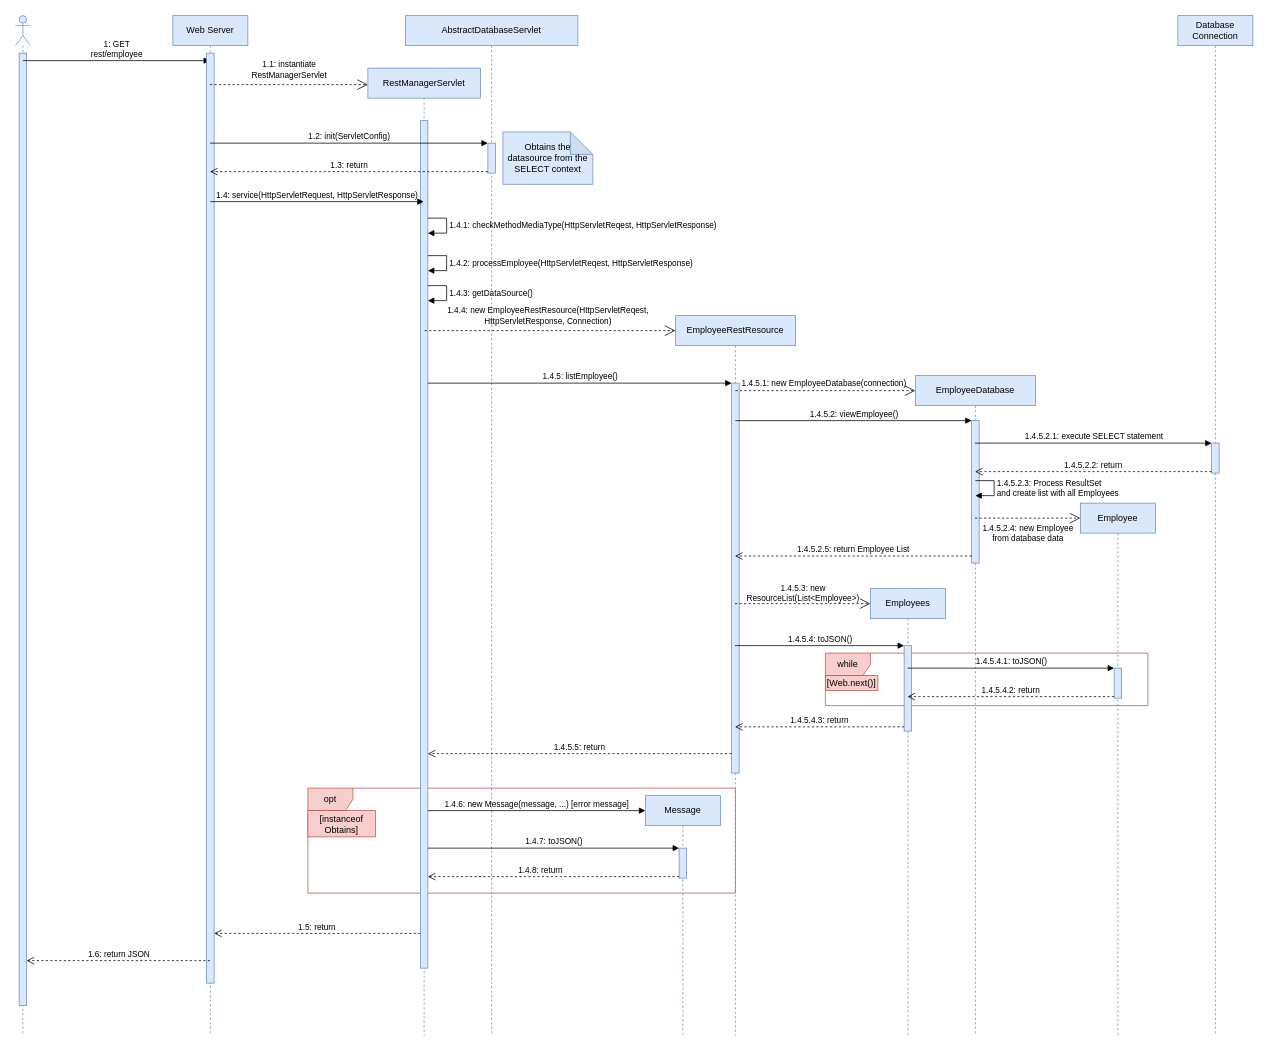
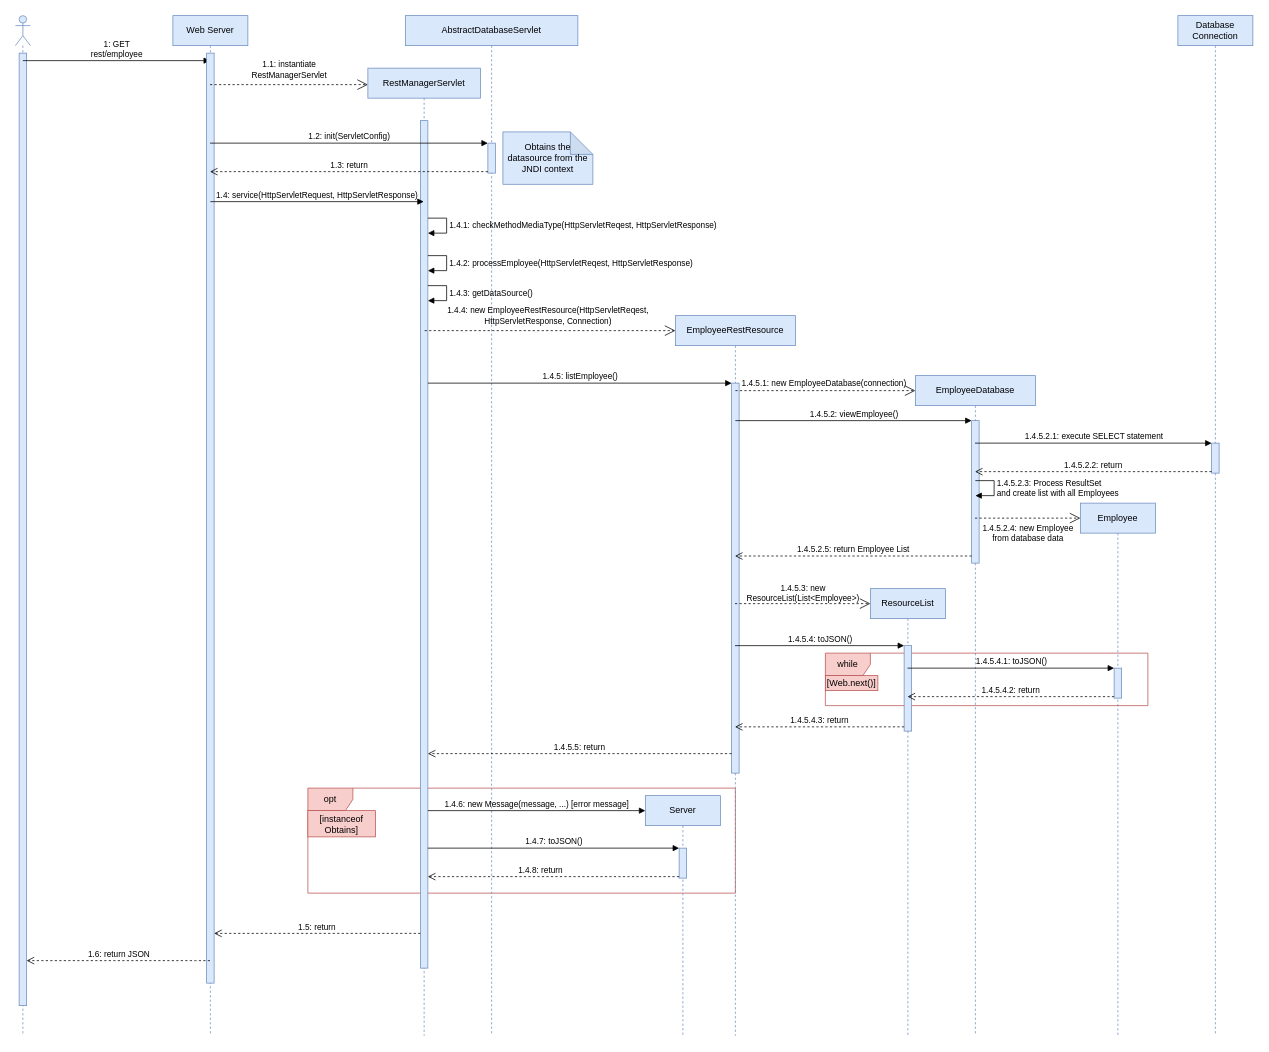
node "Obtains the datasource from the SELECT context": label "Obtains the datasource from the SELECT context" -> "Obtains the datasource from the JNDI context"
node "Employees": label "Employees" -> "ResourceList"
node "Message": label "Message" -> "Server"
